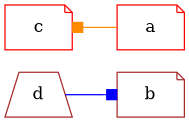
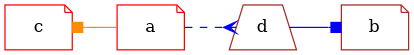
edge "a" -> "d": added
